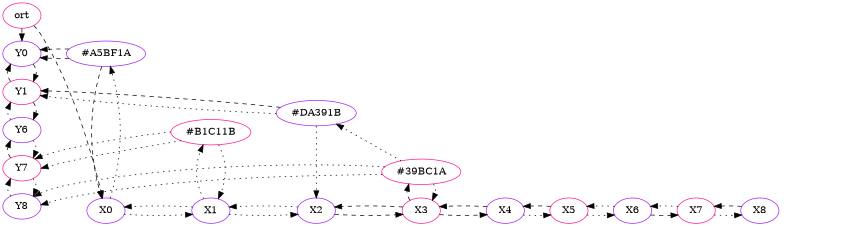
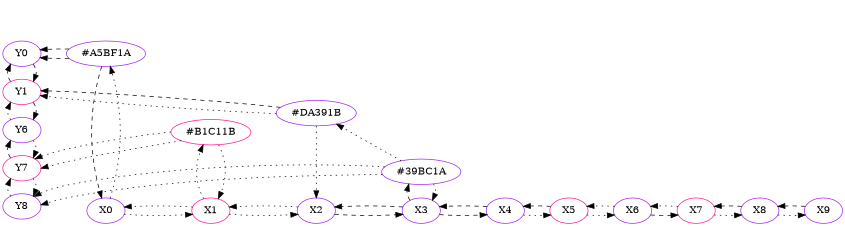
node "ort": removed
node "#39BC1A": color deeppink -> purple
node "X1": color purple -> deeppink
node "X3": color deeppink -> purple
node "X9": added
